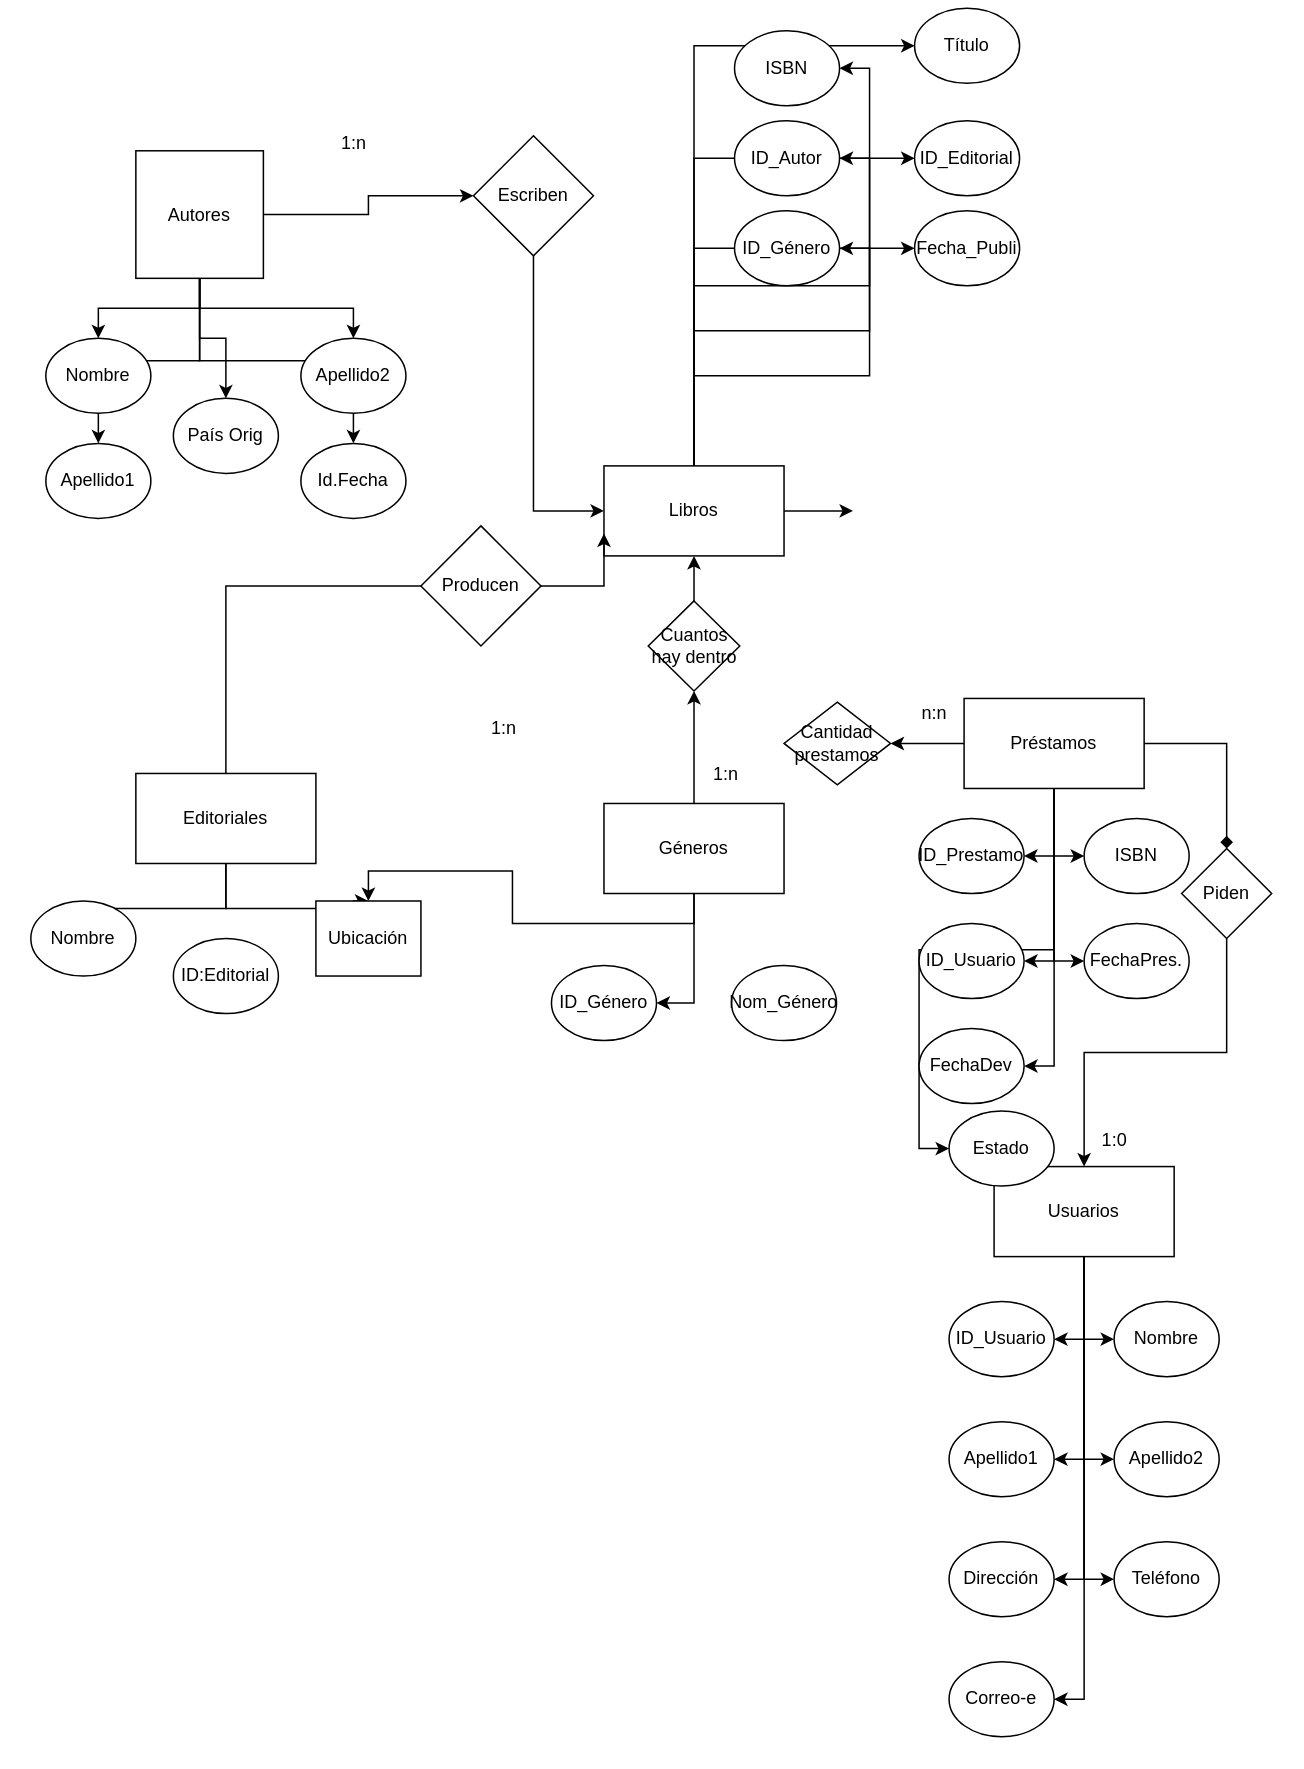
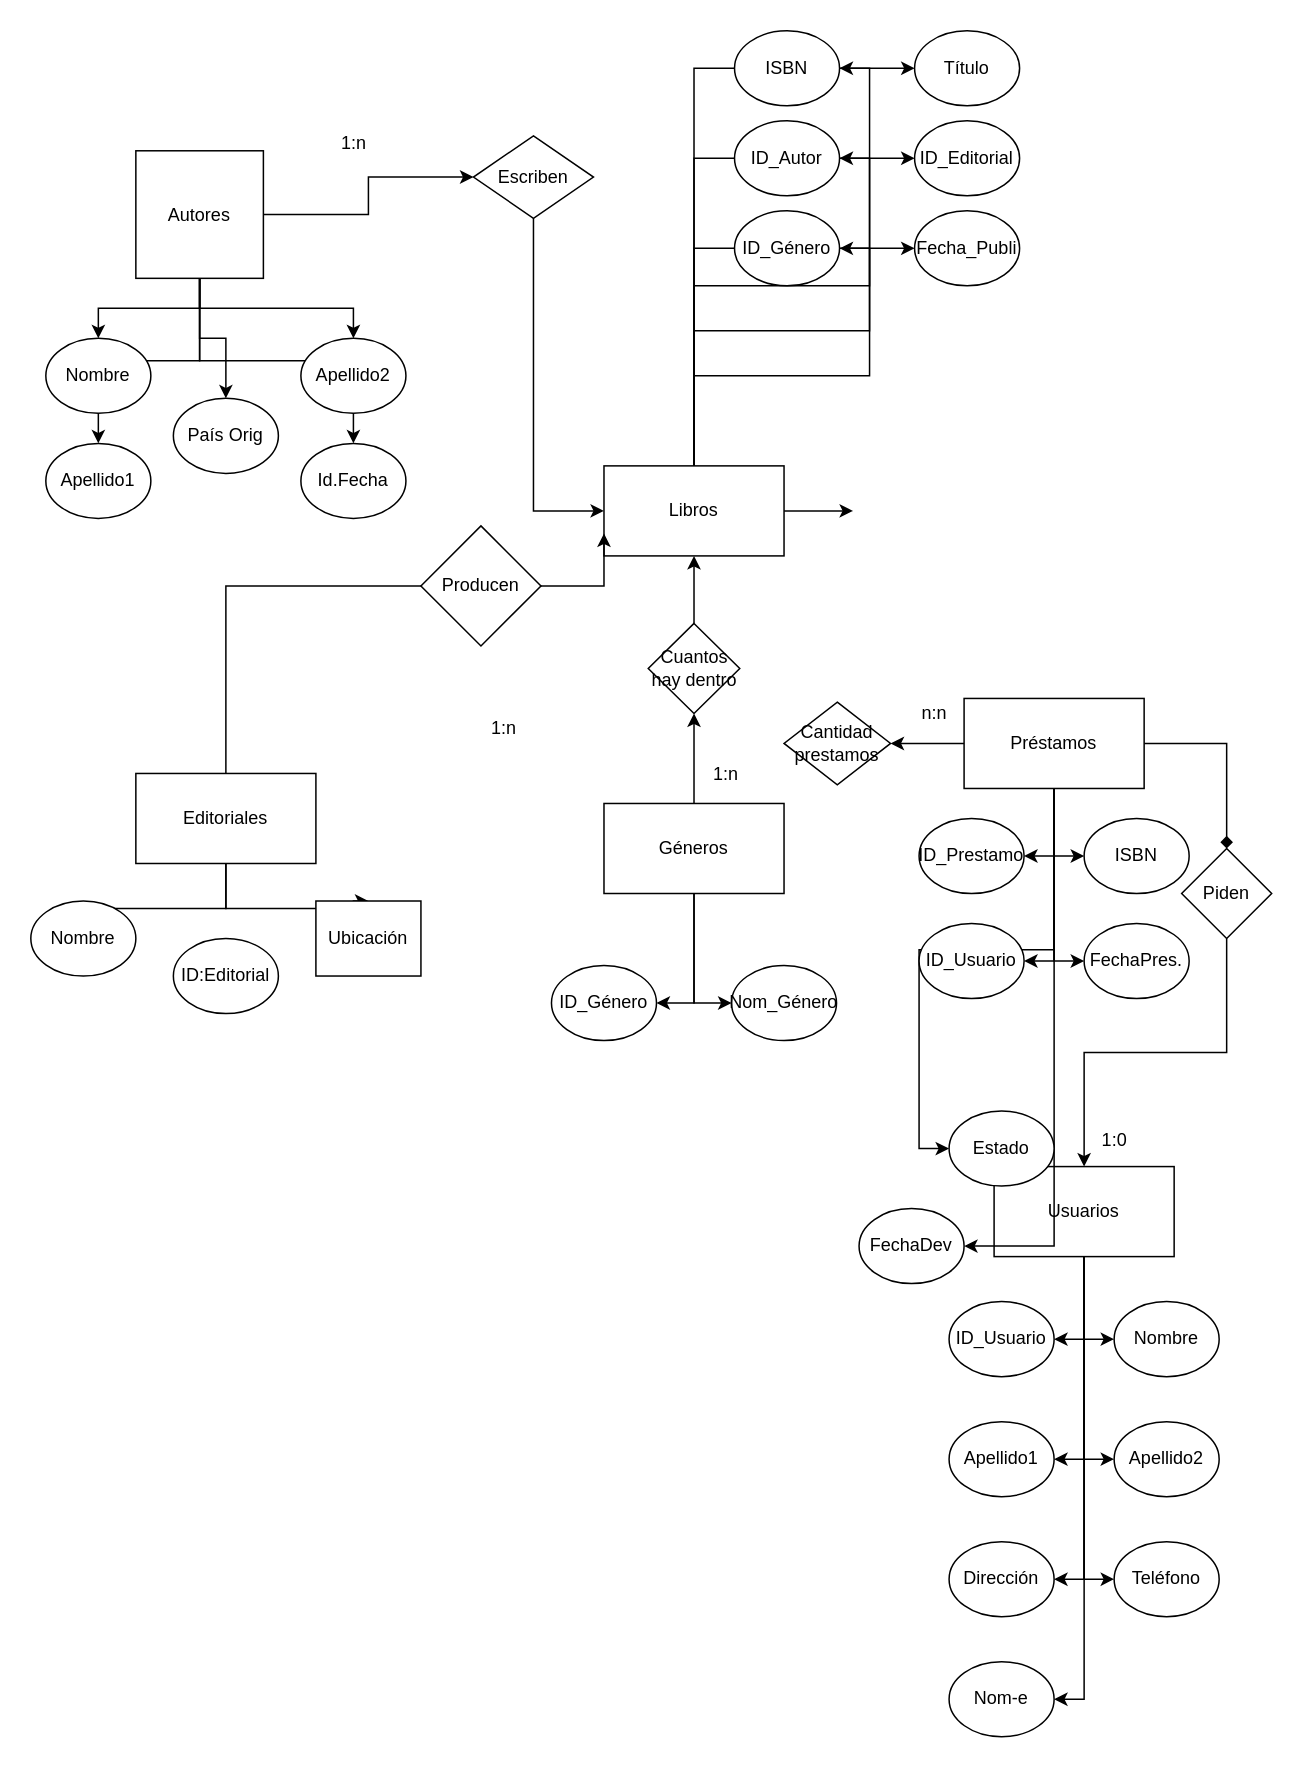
node "Título": moved (967, 46) -> (967, 68)
node "Escriben": size 120x120 -> 120x83
node "Cuantos hay dentro": moved (694, 646) -> (694, 668)
edge "Géneros" -> "Ubicación": now "Géneros" -> "Nom_Género"
node "FechaDev": moved (971, 1066) -> (911, 1246)
node "Correo-e": label "Correo-e" -> "Nom-e"
